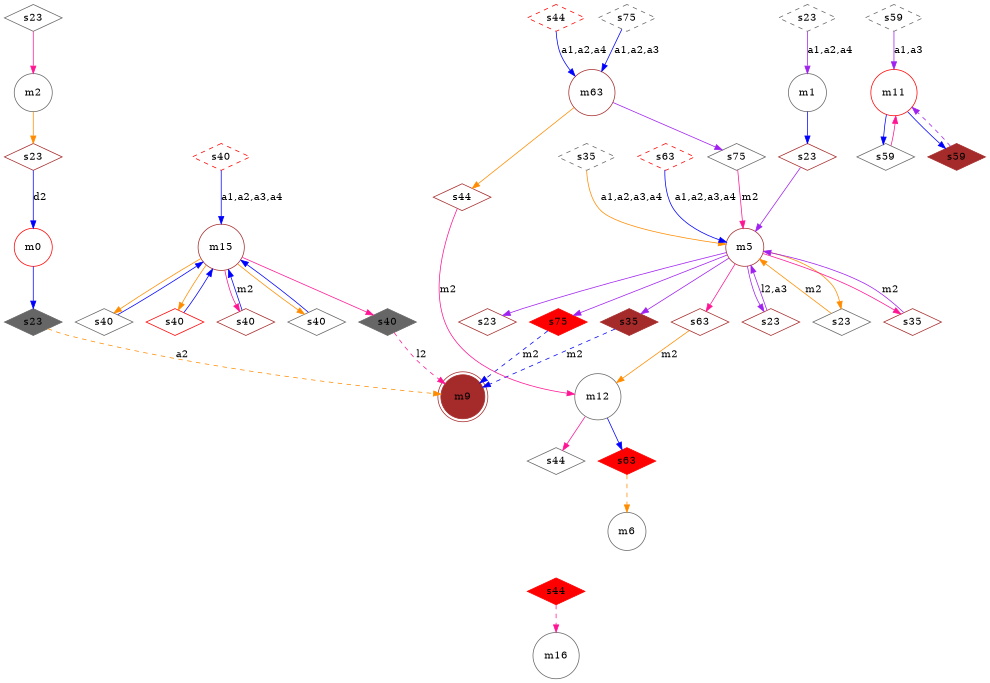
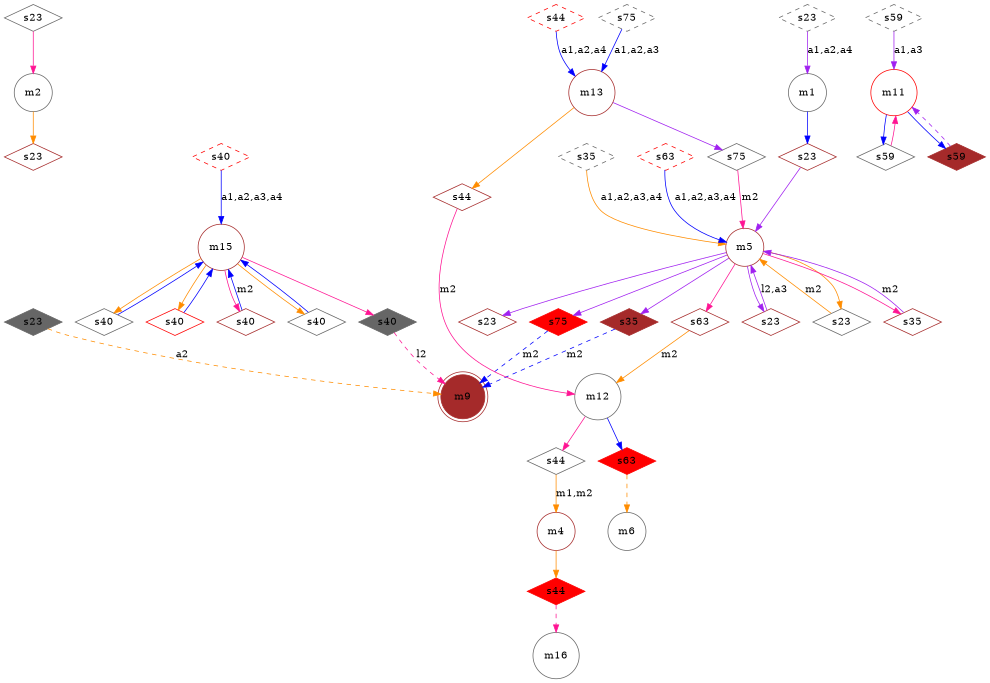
node "m63": label "m63" -> "m13"
node "m0": removed
node "m4": added
